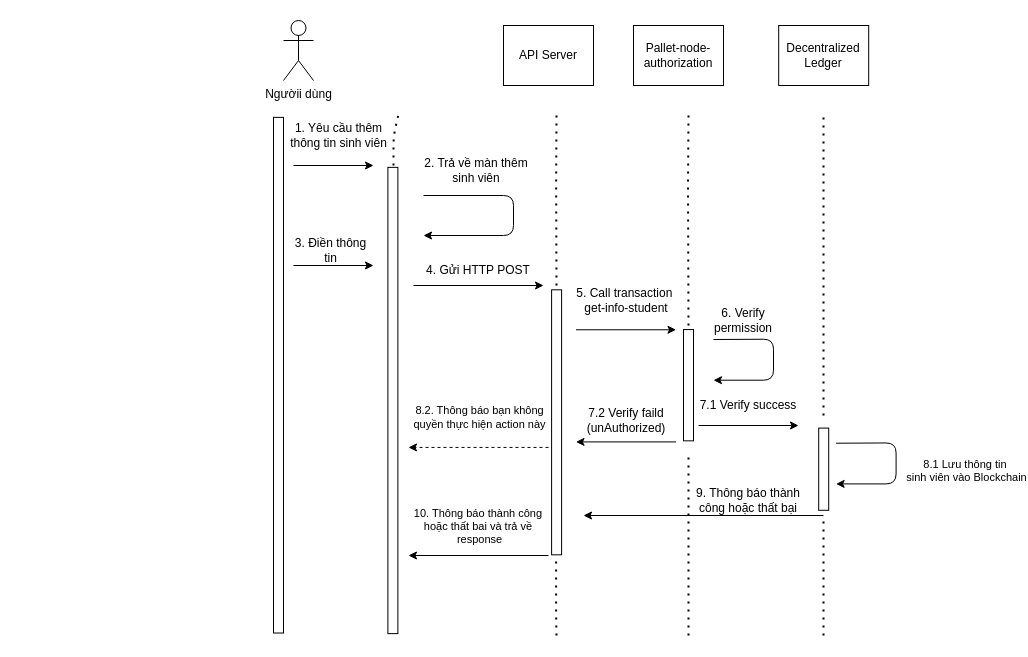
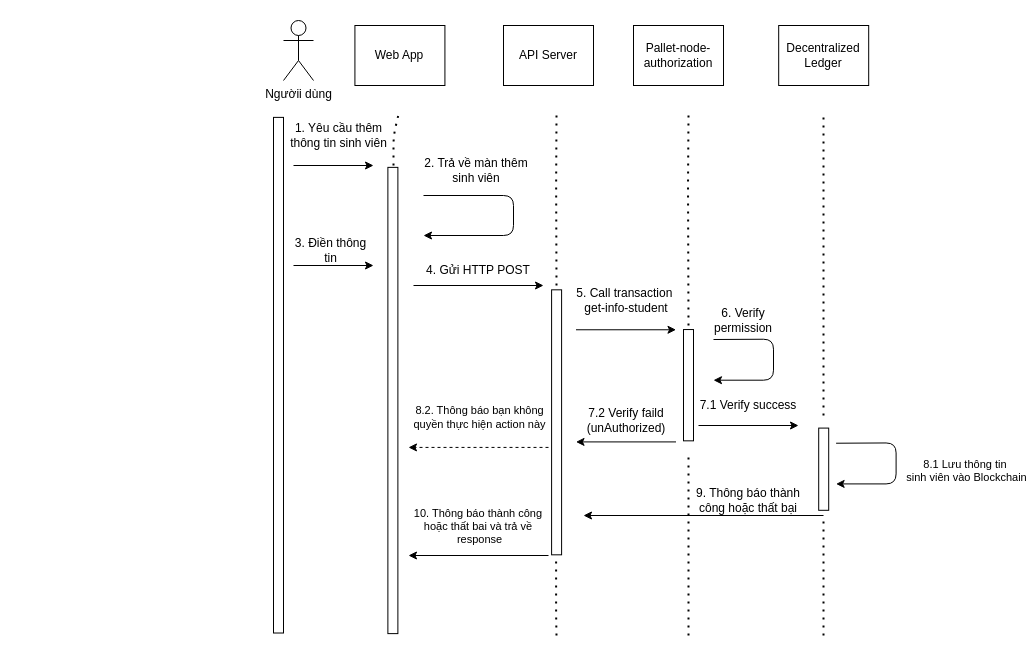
node "Web App": added
